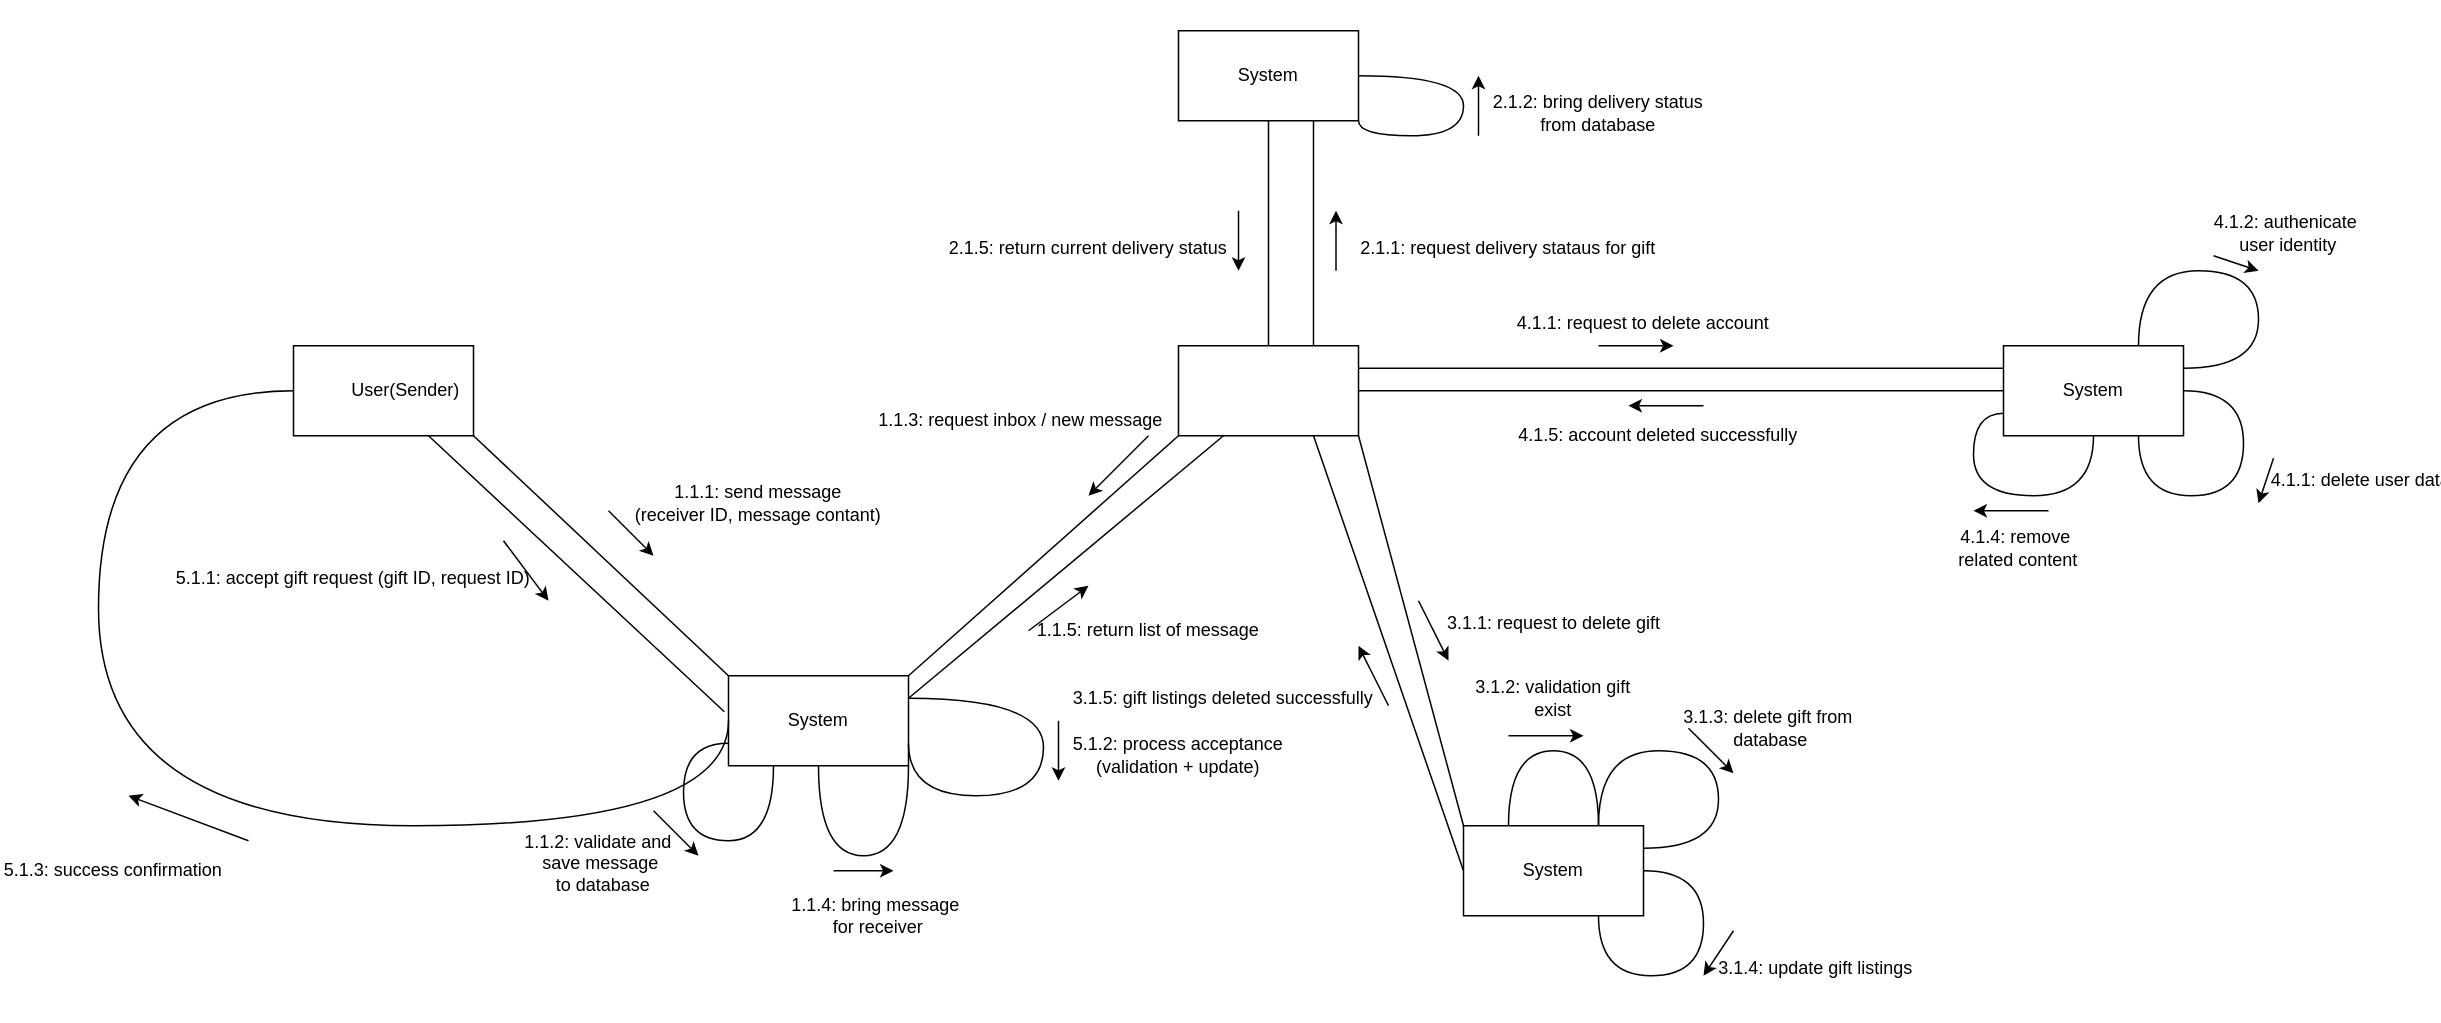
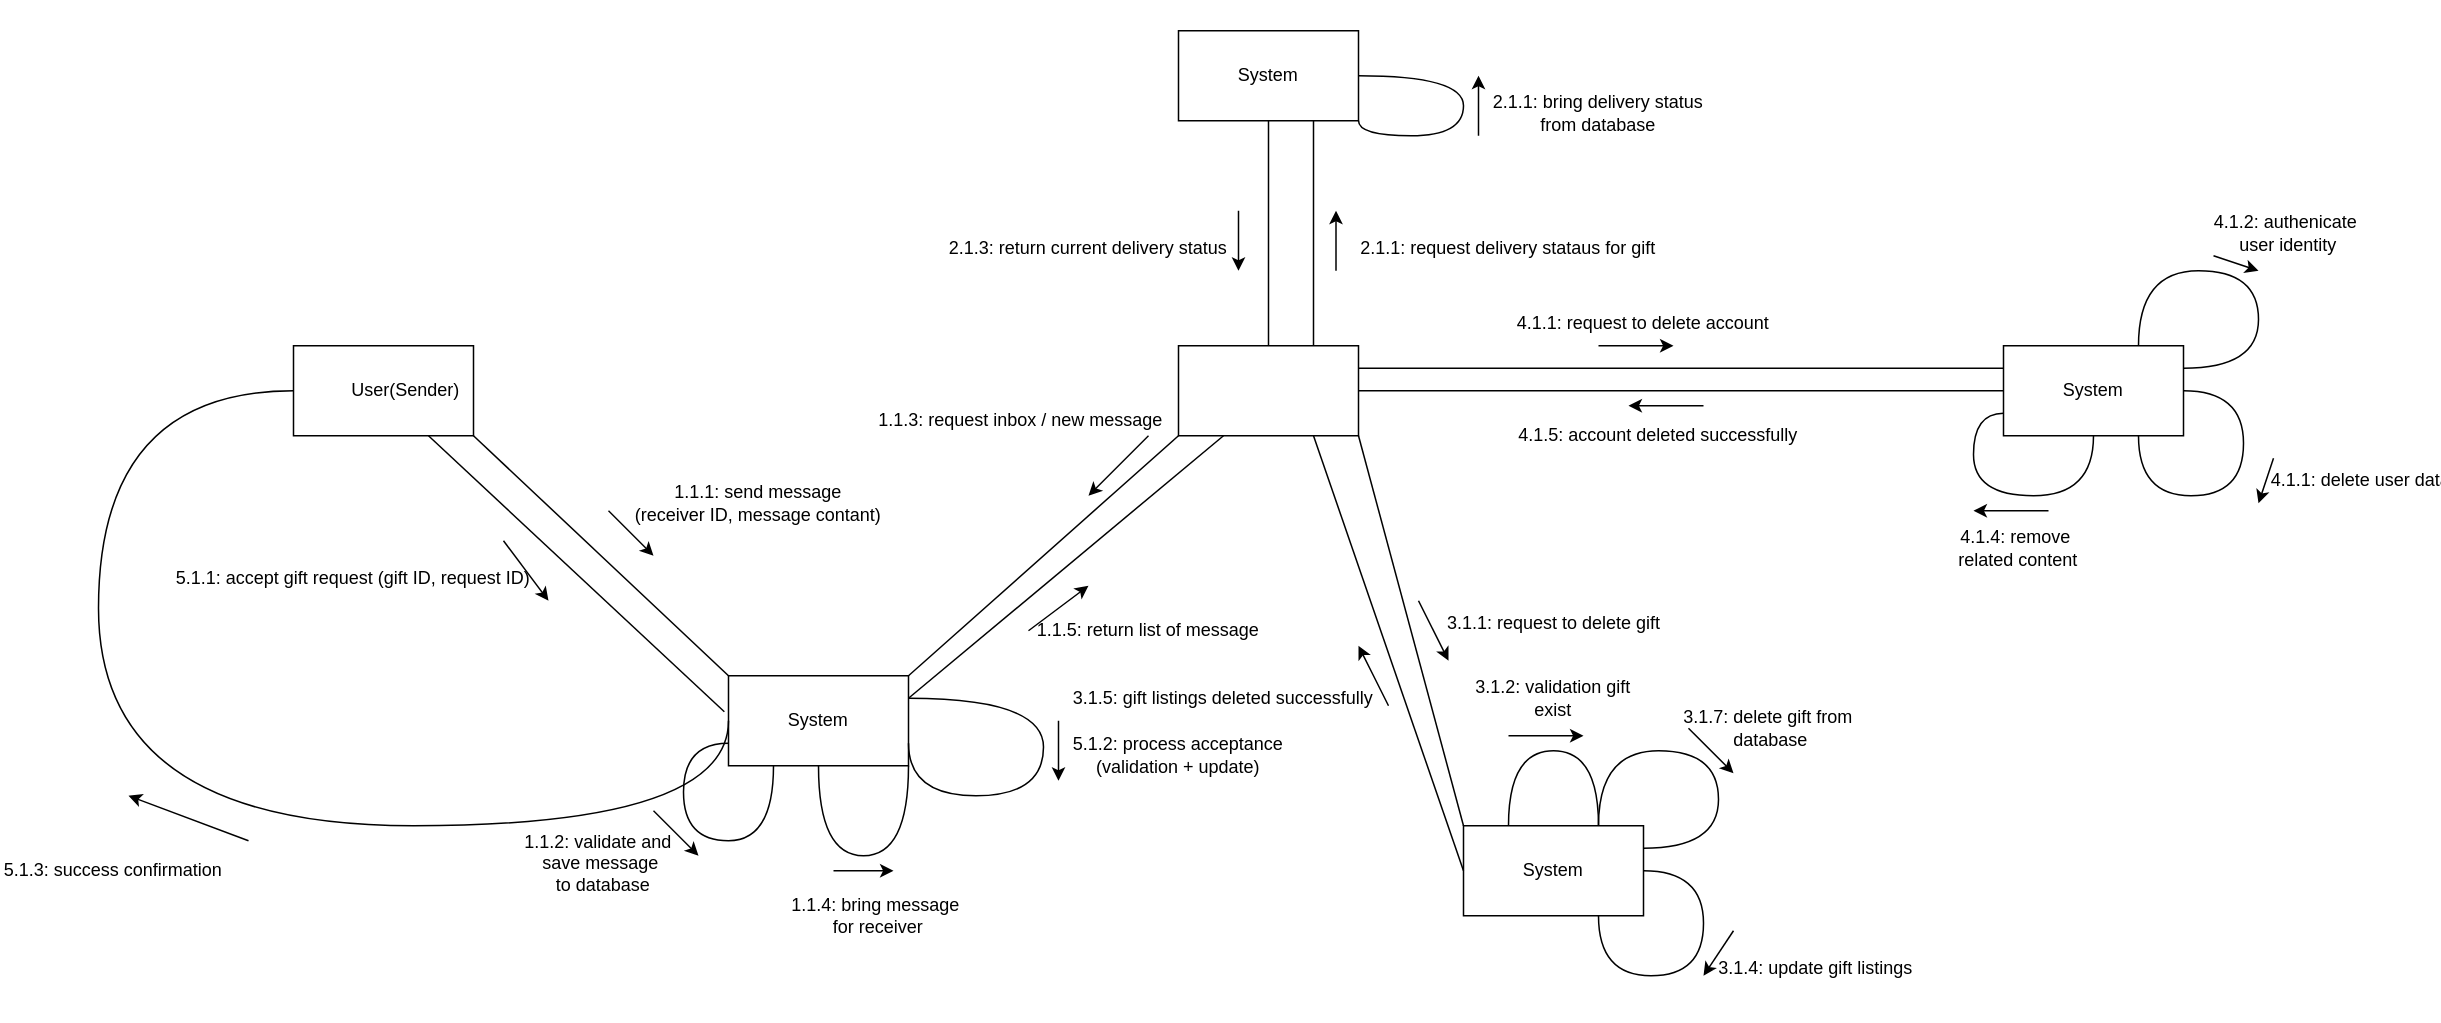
node "2.1.2: bring delivery status from database": label "2.1.2: bring delivery status from database" -> "2.1.1: bring delivery status from database"
node "2.1.5: return current delivery status": label "2.1.5: return current delivery status" -> "2.1.3: return current delivery status"
node "3.1.3: delete gift from database": label "3.1.3: delete gift from database" -> "3.1.7: delete gift from database"
